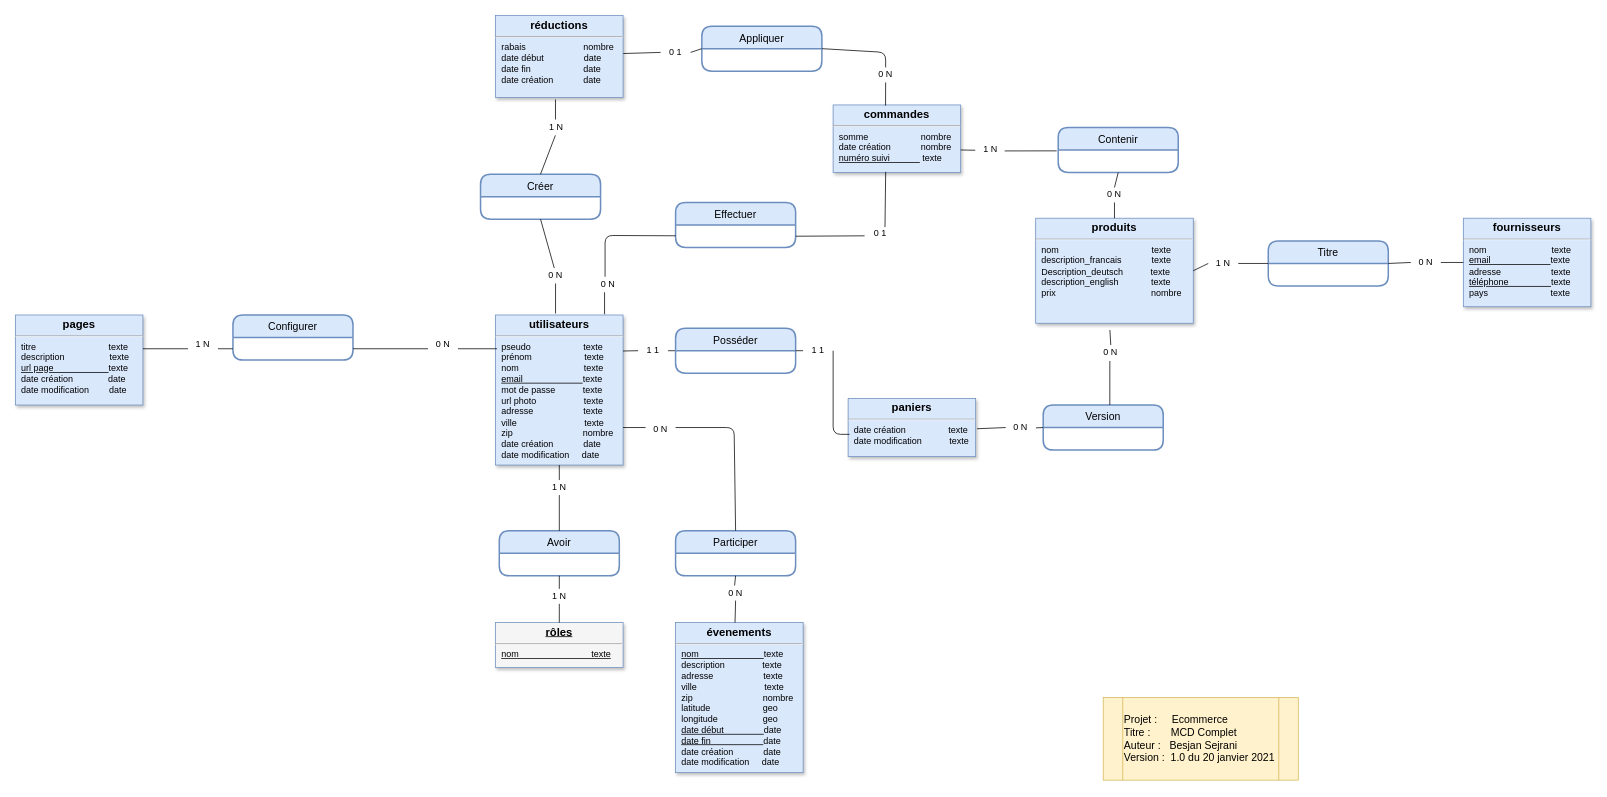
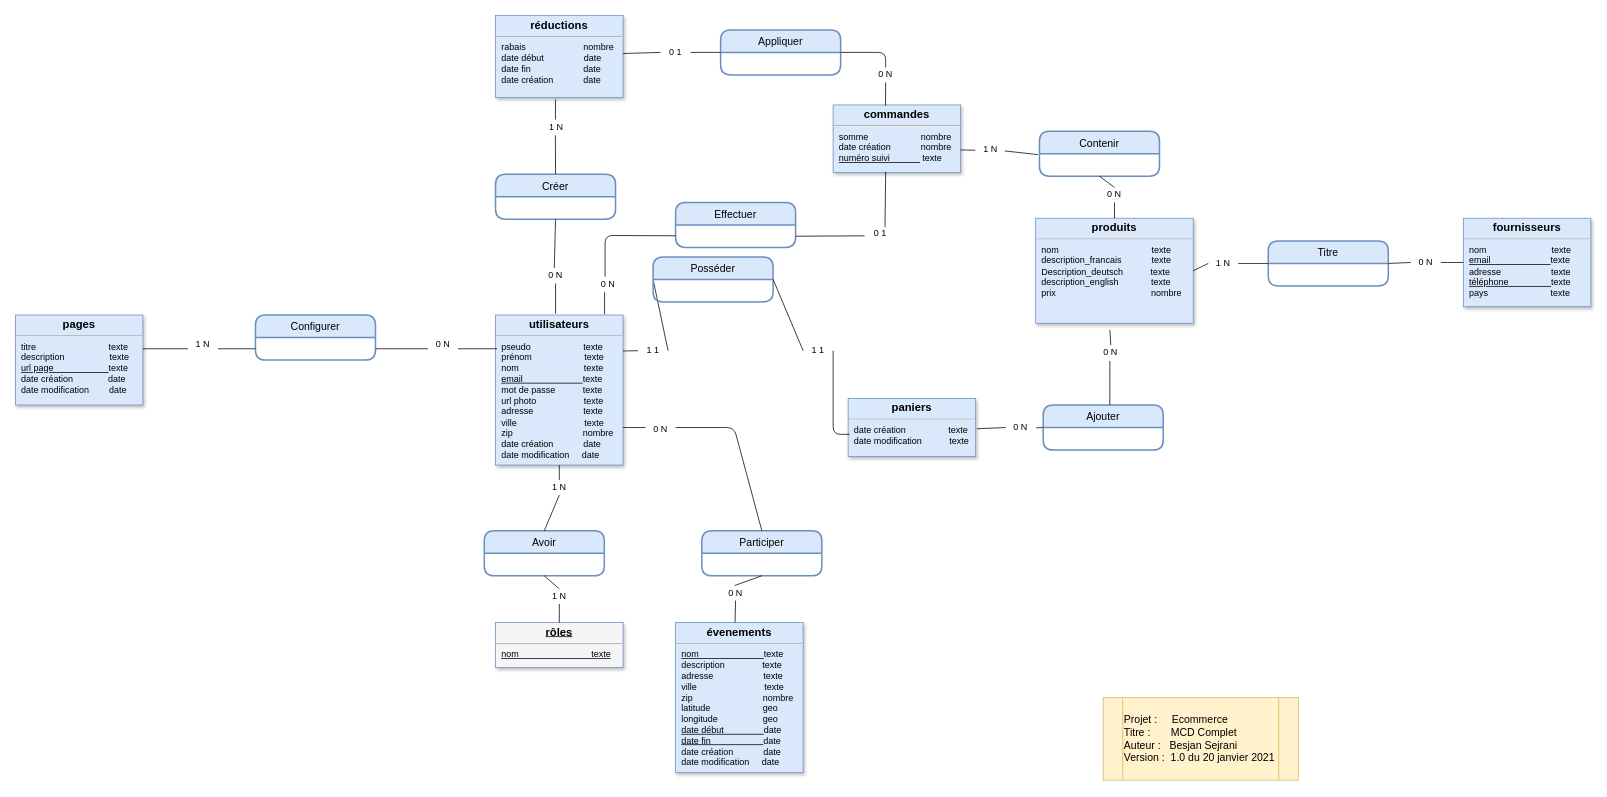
node "Appliquer": moved (762, 49) -> (780, 52)
node "Contenir": moved (1118, 150) -> (1099, 154)
node "Créer": moved (540, 197) -> (555, 197)
node "Configurer": moved (293, 337) -> (315, 337)
node "Posséder": moved (735, 350) -> (713, 279)
node "Version": label "Version" -> "Ajouter"
node "Avoir": moved (559, 553) -> (544, 553)
node "Participer": moved (735, 553) -> (762, 553)
